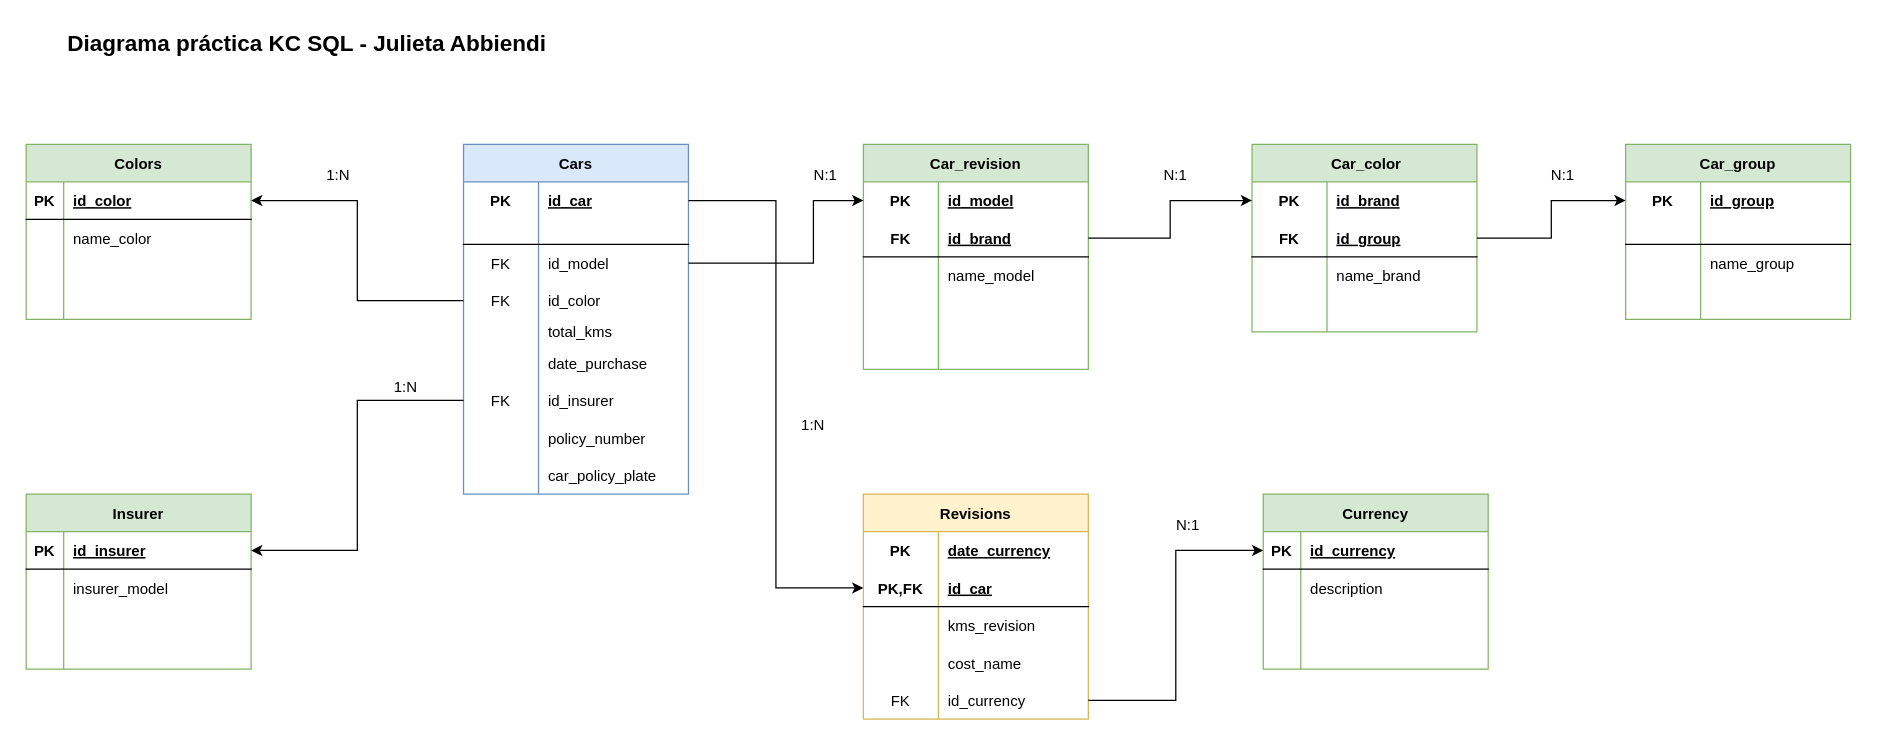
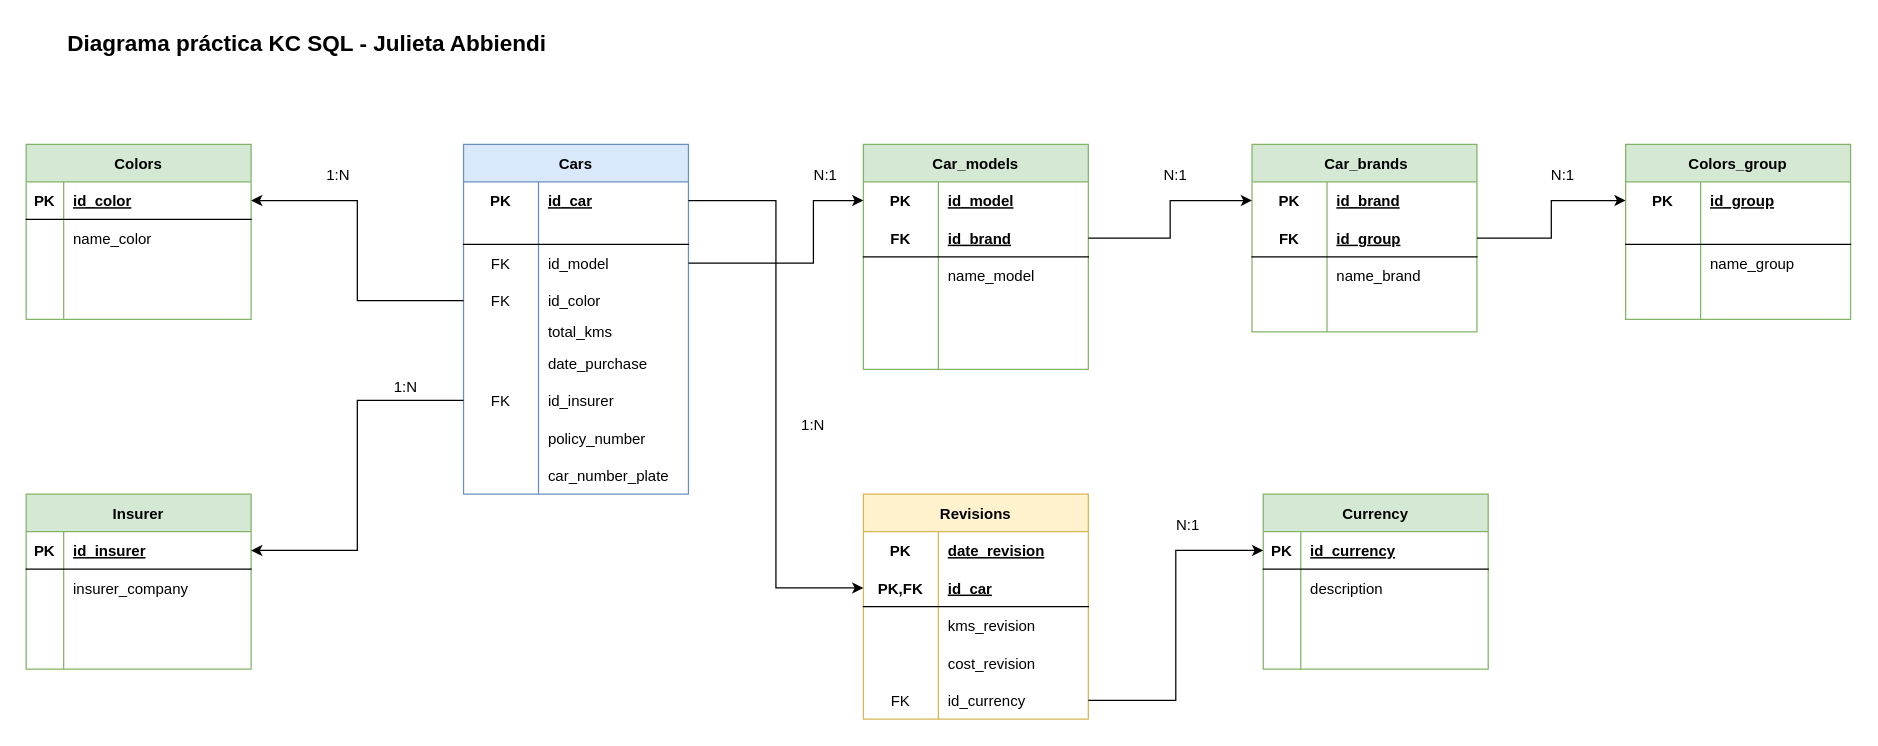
node "Car_revision": label "Car_revision" -> "Car_models"
node "Car_color": label "Car_color" -> "Car_brands"
node "Car_group": label "Car_group" -> "Colors_group"
node "car_policy_plate": label "car_policy_plate" -> "car_number_plate"
node "date_currency": label "date_currency" -> "date_revision"
node "insurer_model": label "insurer_model" -> "insurer_company"
node "cost_name": label "cost_name" -> "cost_revision"
